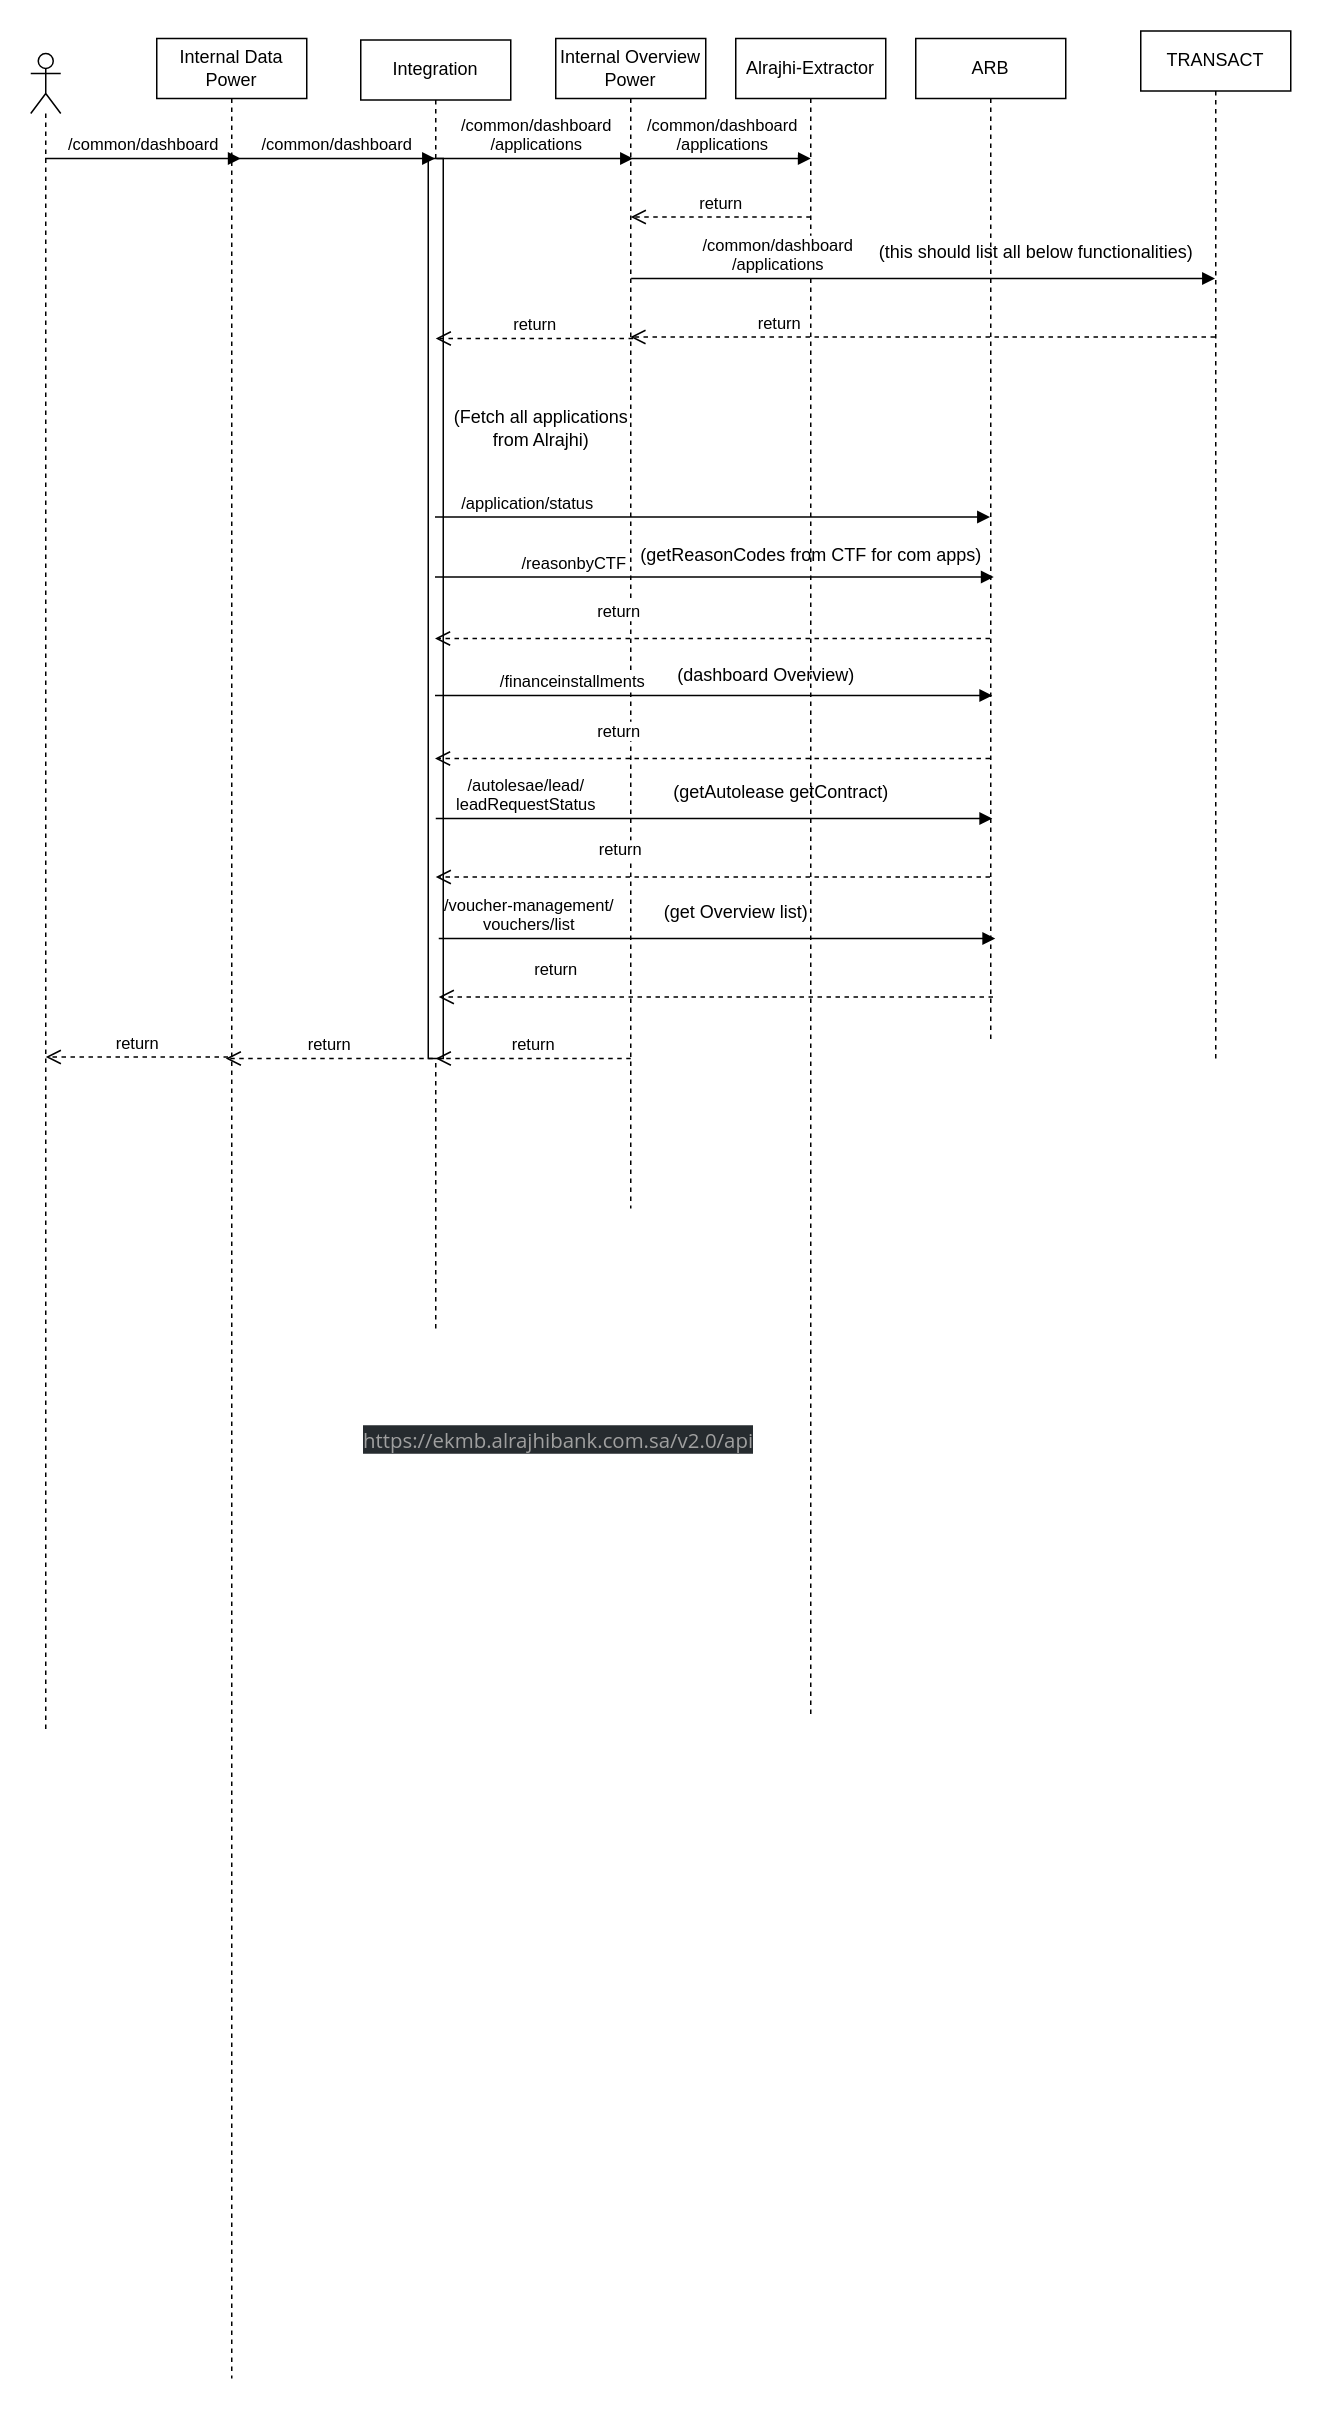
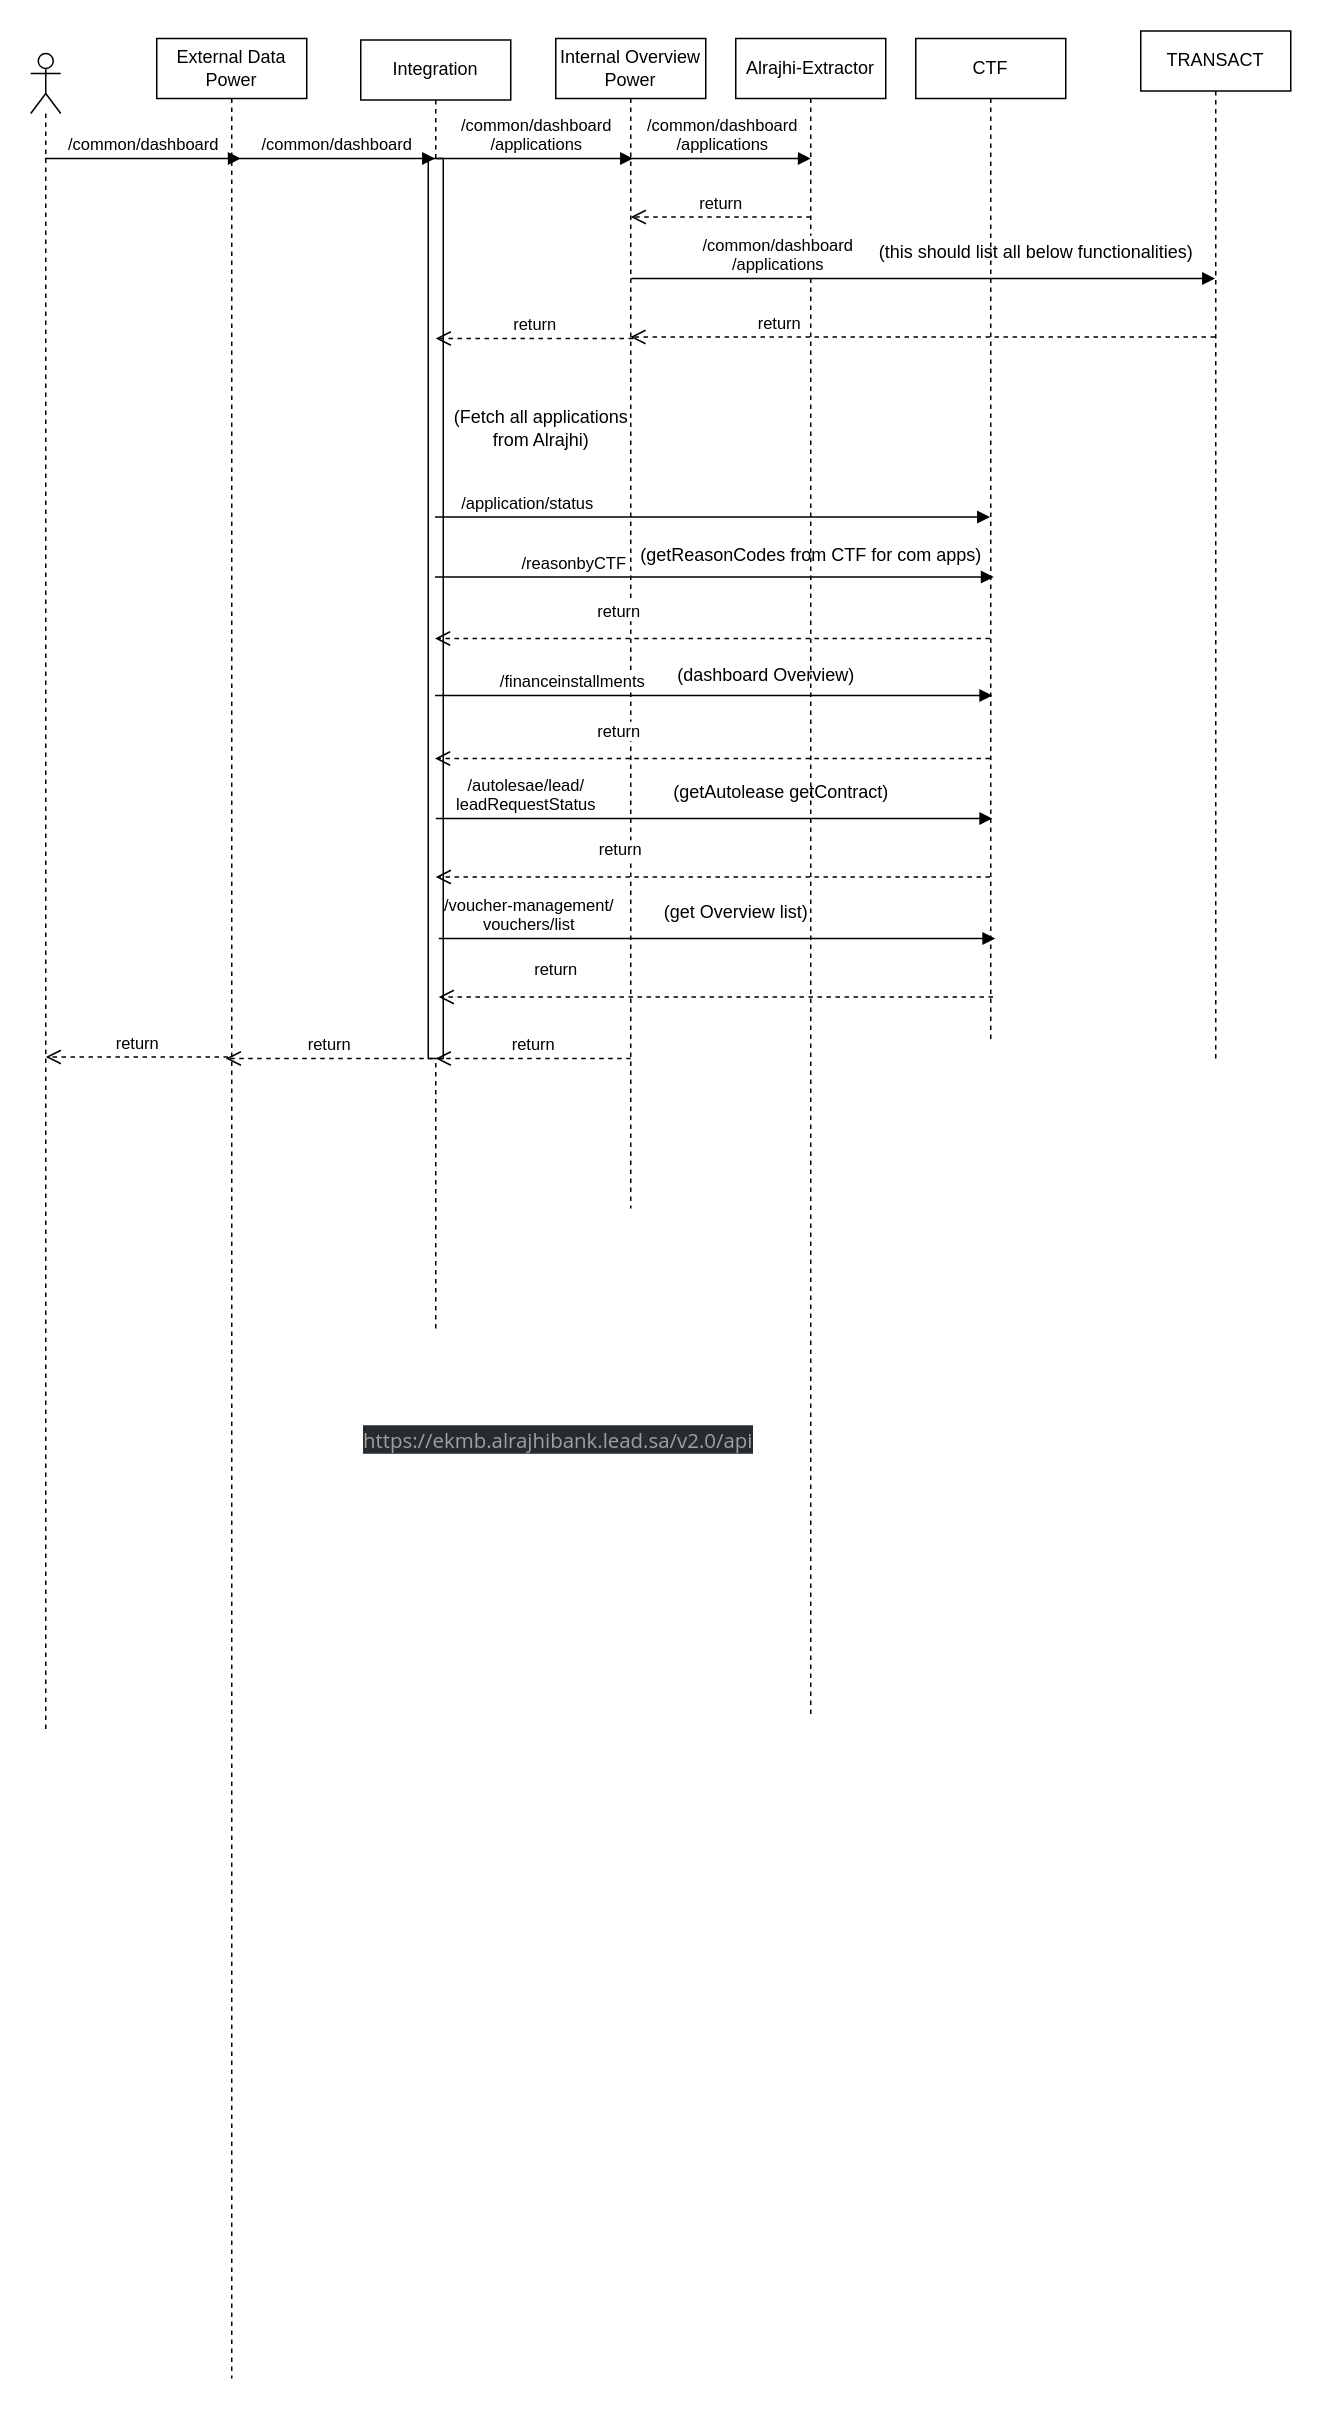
node "Internal Data Power": label "Internal Data Power" -> "External Data Power"
node "ARB": label "ARB" -> "CTF"
node "https://ekmb.alrajhibank.com.sa/v2.0/api": label "https://ekmb.alrajhibank.com.sa/v2.0/api" -> "https://ekmb.alrajhibank.lead.sa/v2.0/api"
